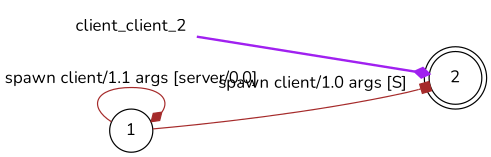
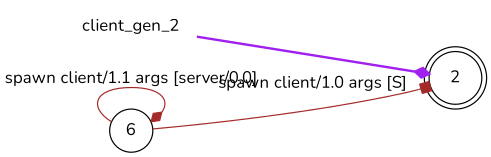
node "client_client_2": label "client_client_2" -> "client_gen_2"
node "1": label "1" -> "6"
